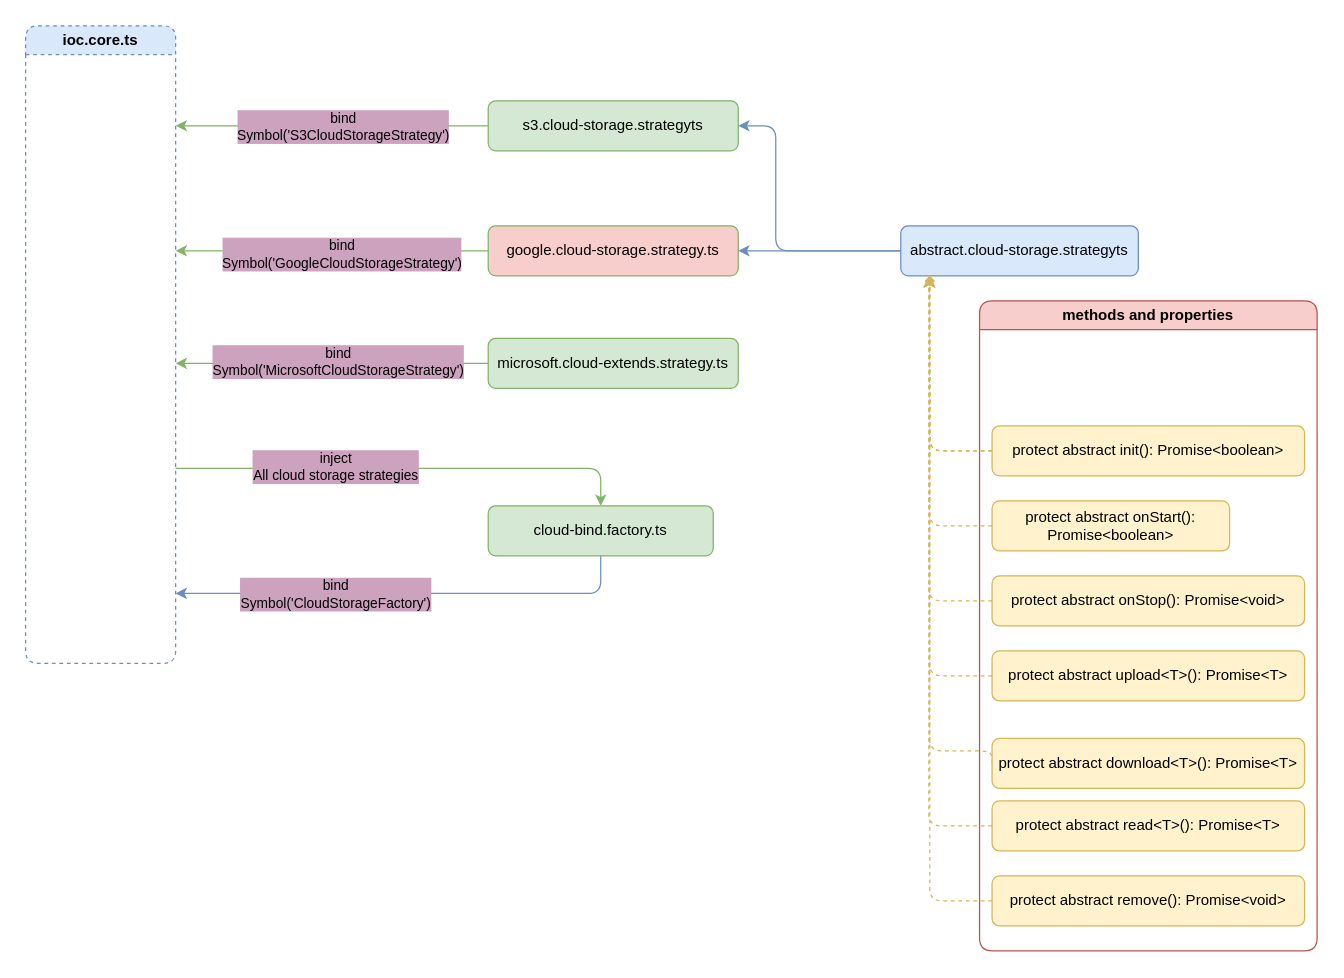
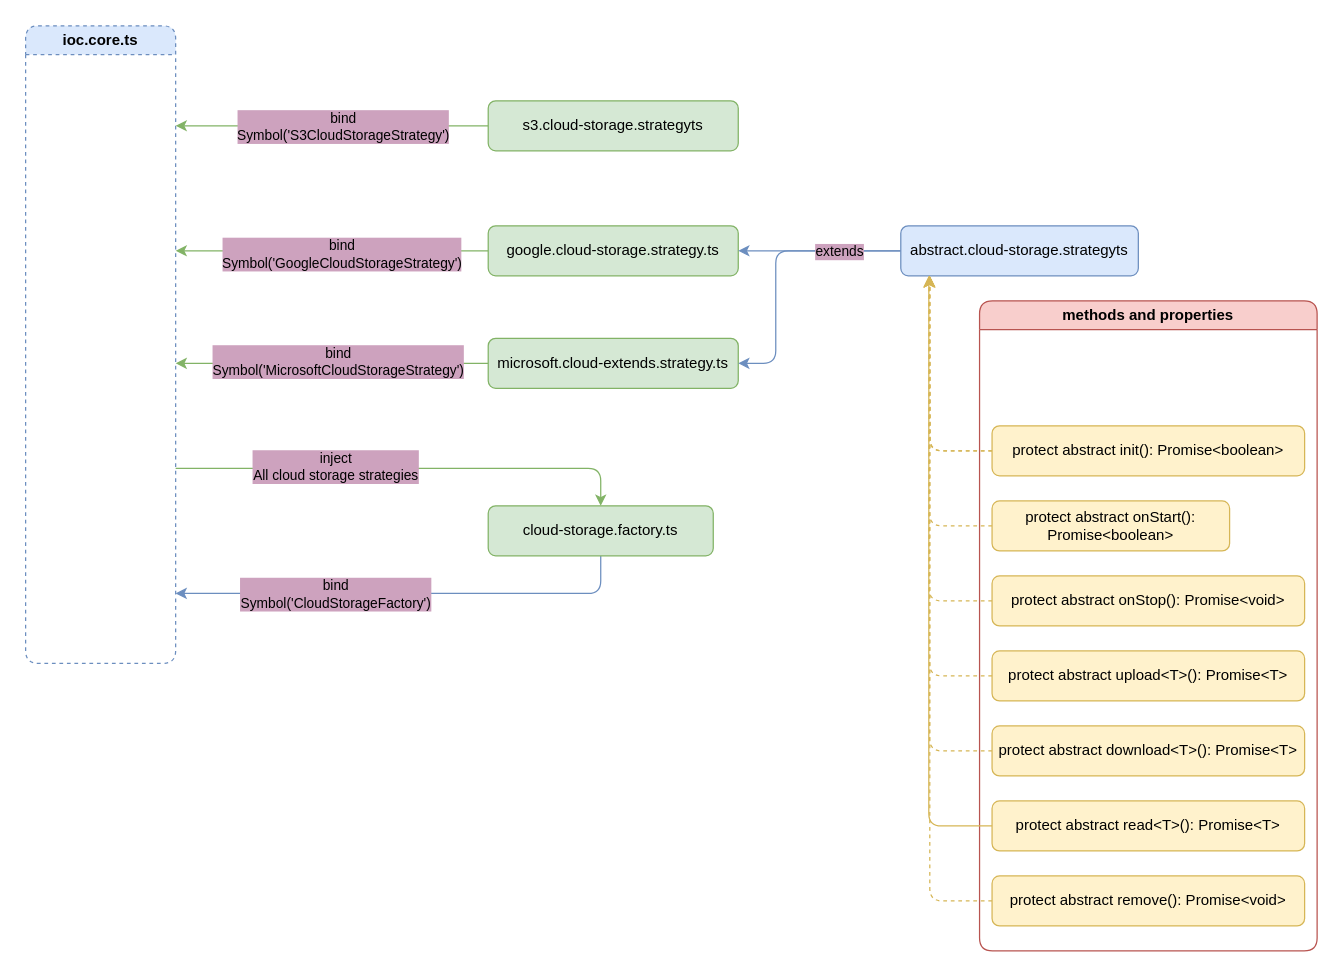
edge "abstract.cloud-storage.strategyts" -> "s3.cloud-storage.strategyts": removed
node "google.cloud-storage.strategy.ts": fillcolor #f8cecc -> #d5e8d4
edge "abstract.cloud-storage.strategyts" -> "microsoft.cloud-extends.strategy.ts": added, label "extends"
node "cloud-bind.factory.ts": label "cloud-bind.factory.ts" -> "cloud-storage.factory.ts"
node "protect abstract download<T>(): Promise<T>": moved (1148, 763) -> (1148, 751)
edge "protect abstract remove(): Promise<void>" -> "abstract.cloud-storage.strategyts": arrowhead diamond -> classic
edge "protect abstract read<T>(): Promise<T>" -> "abstract.cloud-storage.strategyts": style dashed -> solid
